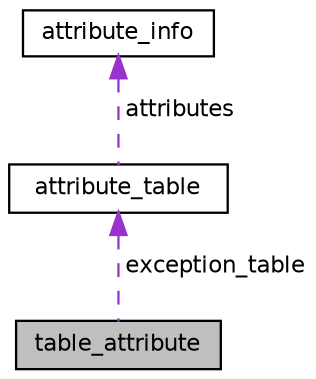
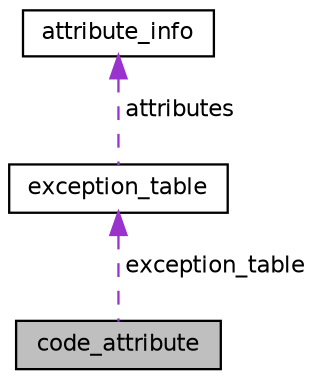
node "attribute_table": label "attribute_table" -> "exception_table"
node "table_attribute": label "table_attribute" -> "code_attribute"
